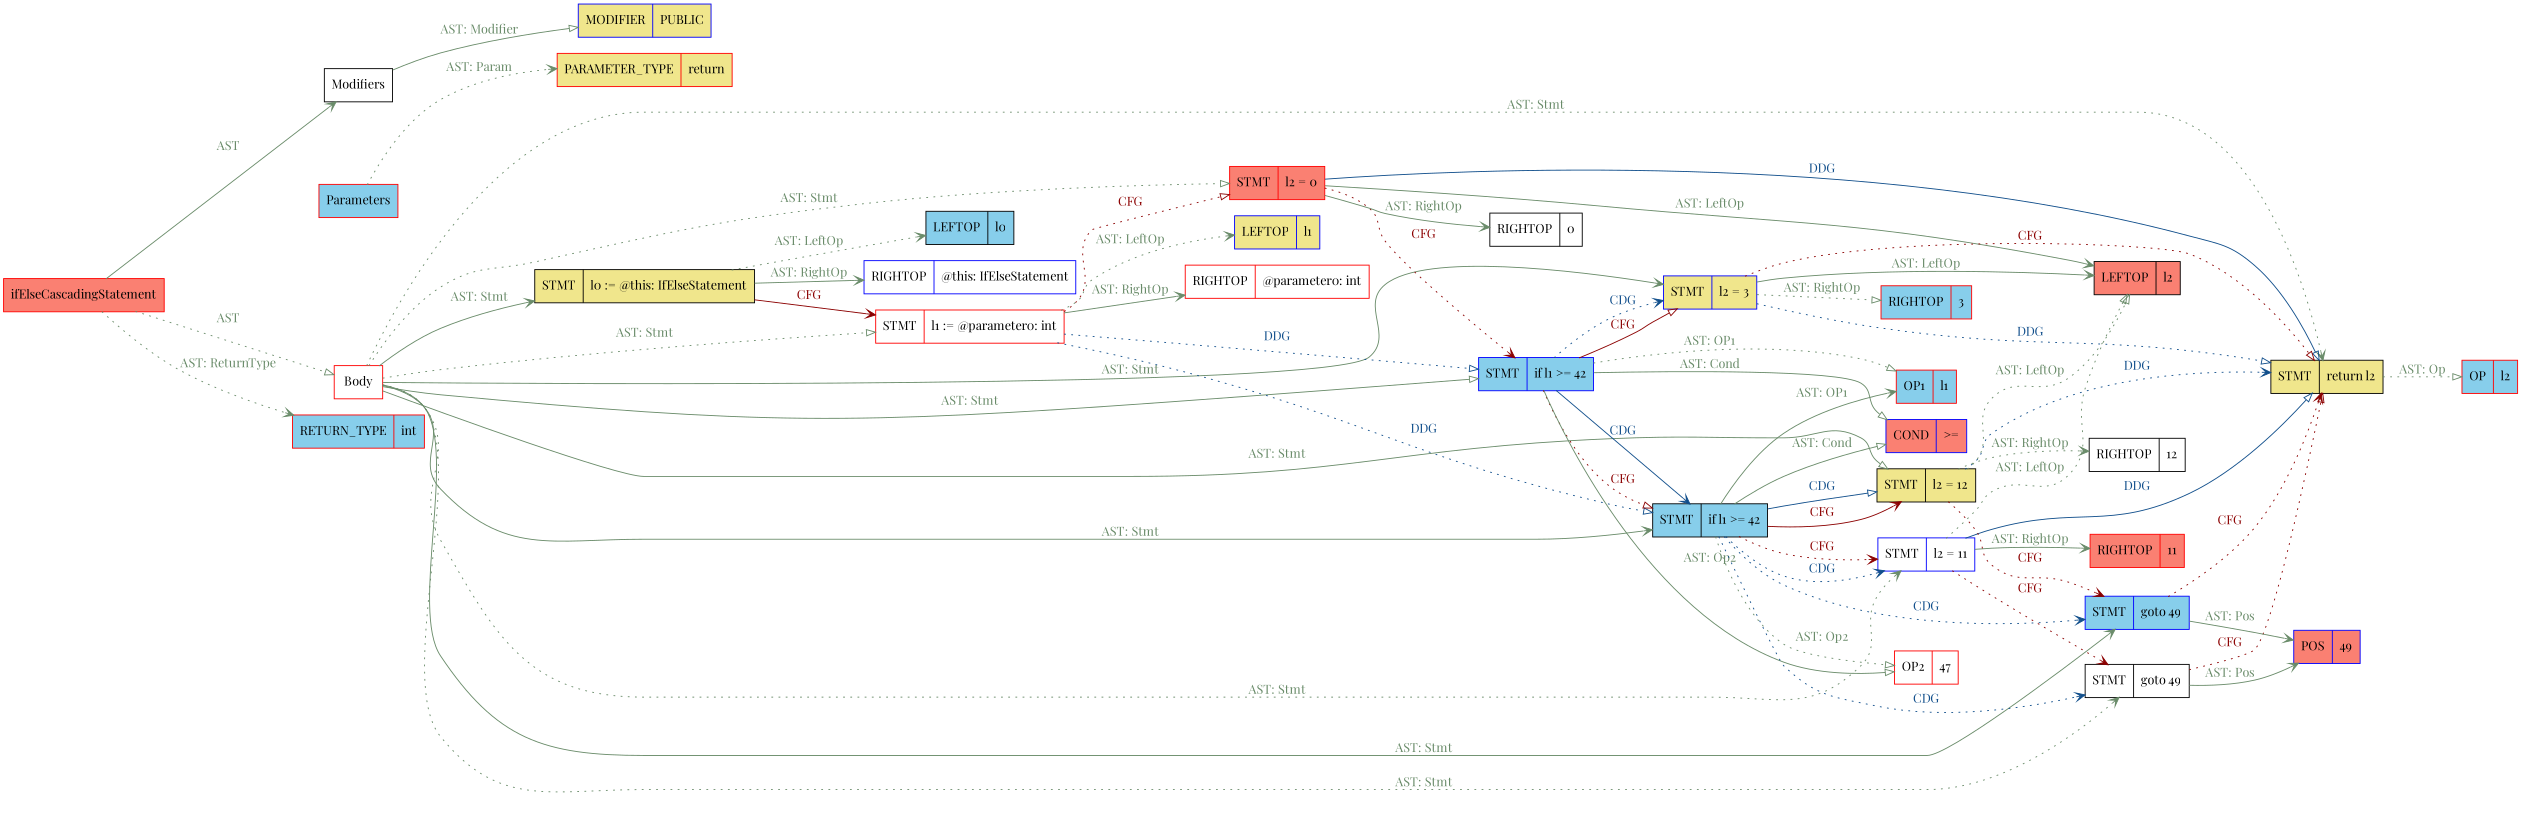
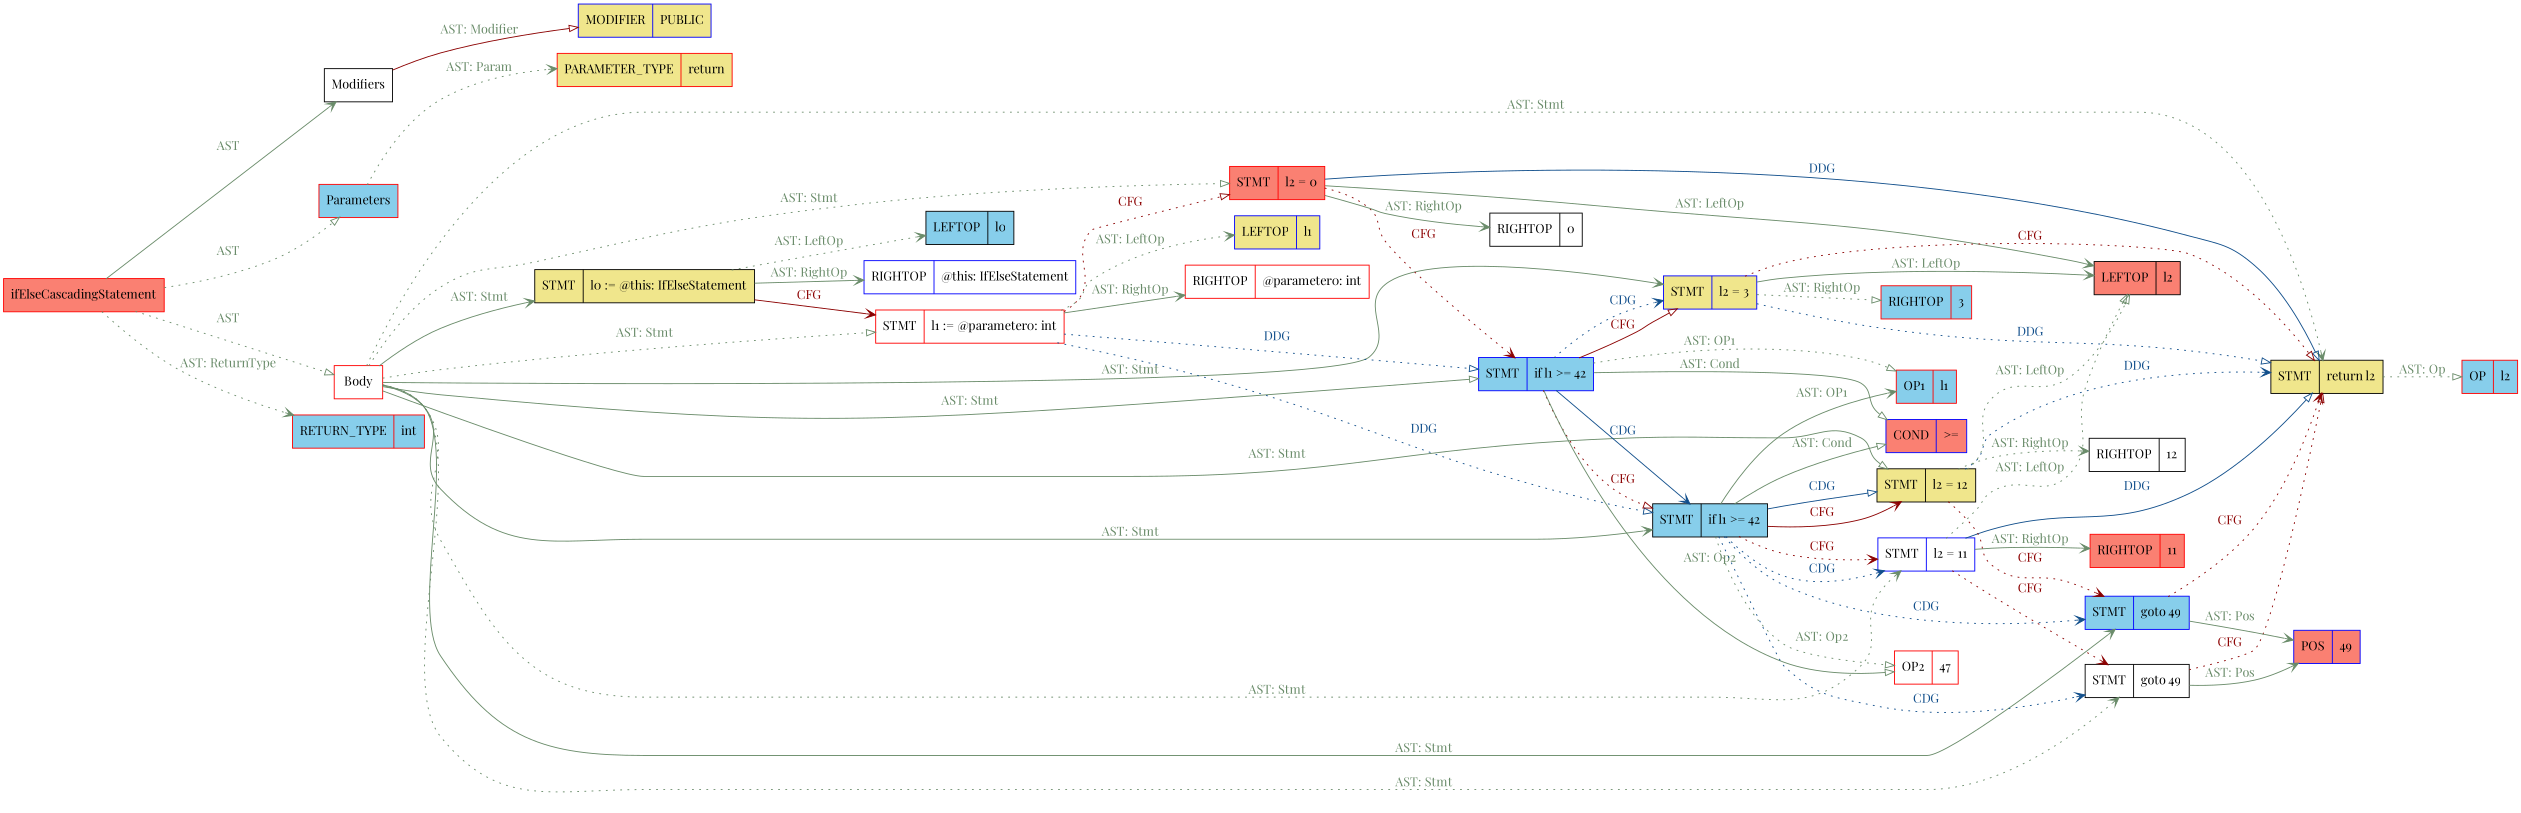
edge "Modifiers" -> "MODIFIER": color darkseagreen4 -> darkred
edge "ifElseCascadingStatement" -> "Parameters": added, label "AST"
